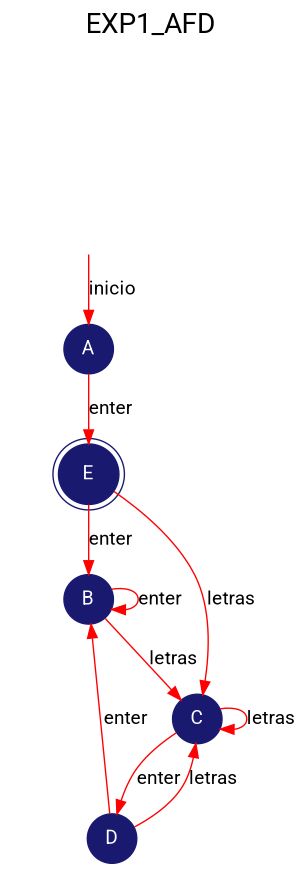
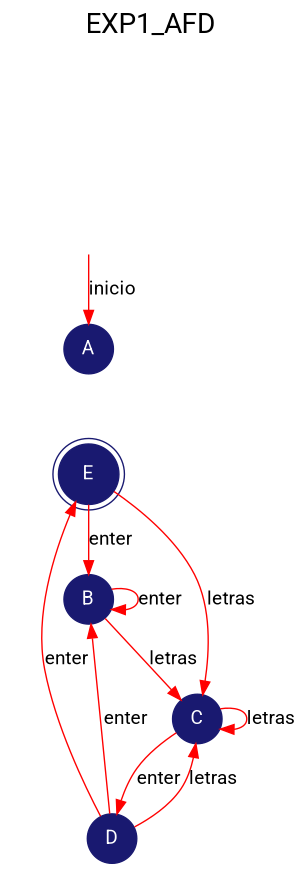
edge "A" -> "E": now "D" -> "E"
